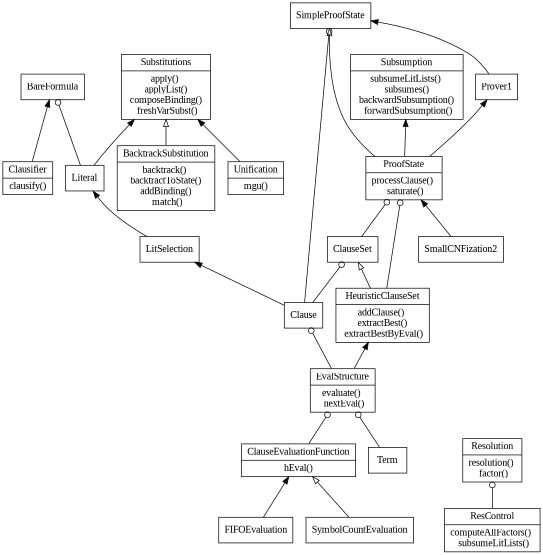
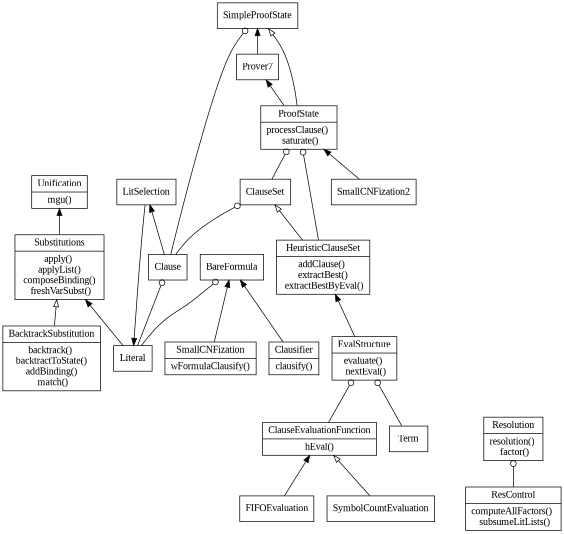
node "Subsumption": removed
node "Prover1": label "Prover1" -> "Prover7"
edge "Unification" -> "Substitutions": reversed
edge "EvalStructure" -> "Clause": now "Literal" -> "Clause"
node "SmallCNFization": added
